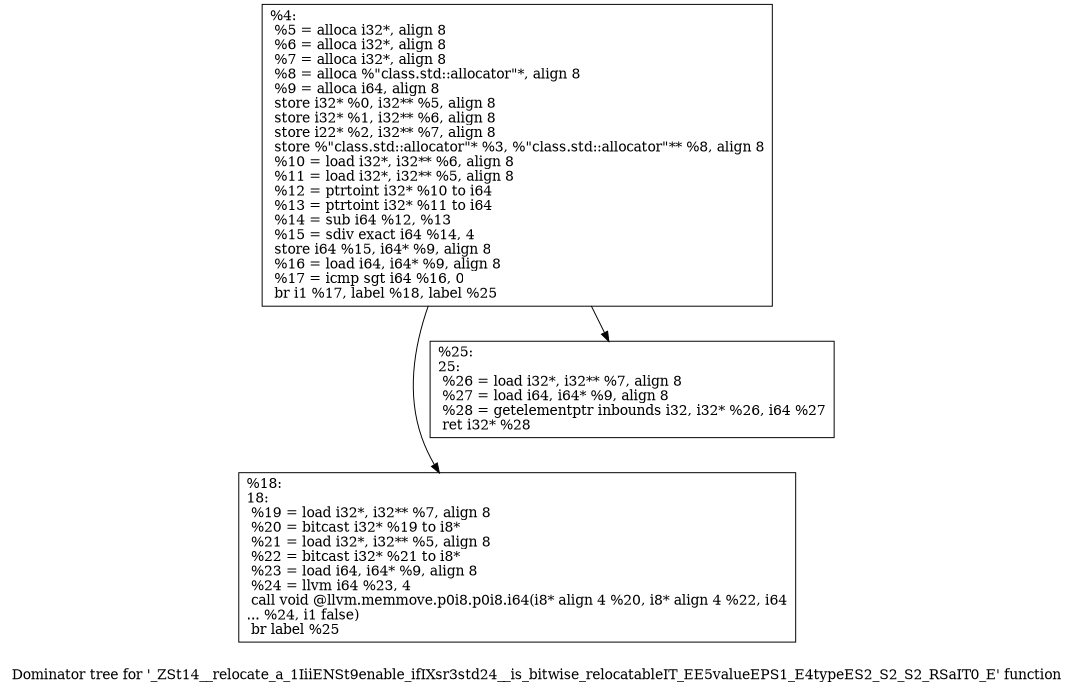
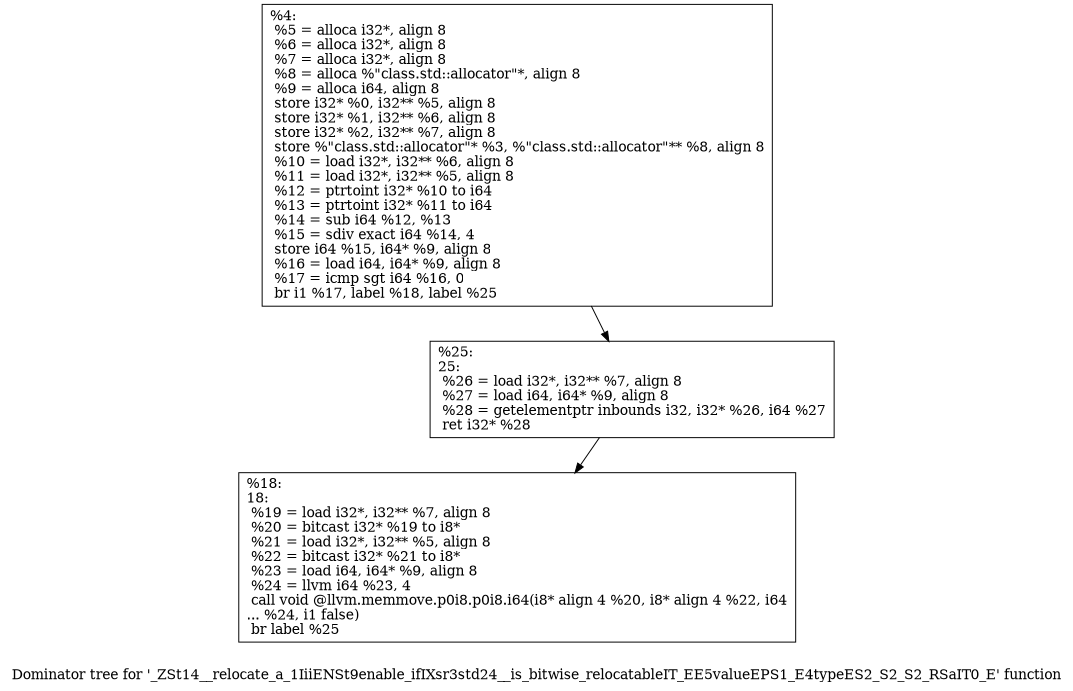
node "%4:": text "store i22* %2, i32** %7, align 8" -> "store i32* %2, i32** %7, align 8"
edge "%4:" -> "%18:": now "%25:" -> "%18:"
